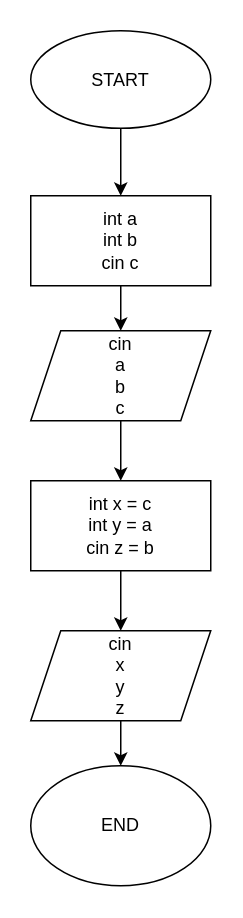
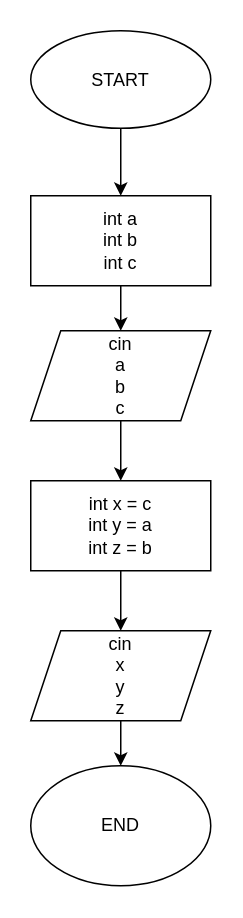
node "int a int b cin c": label "int a int b cin c" -> "int a int b int c"
node "int x = c int y = a cin z = b": label "int x = c int y = a cin z = b" -> "int x = c int y = a int z = b"
